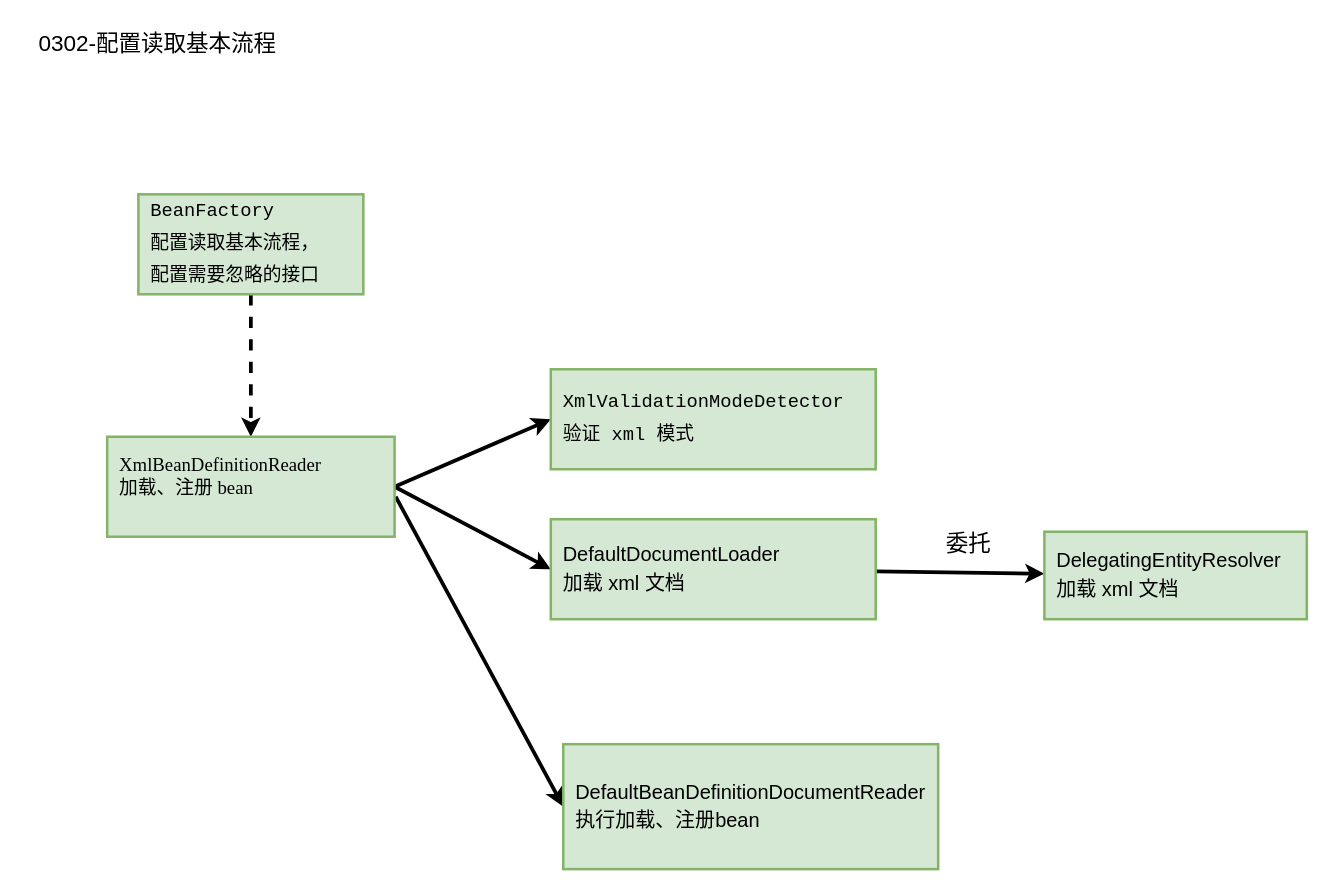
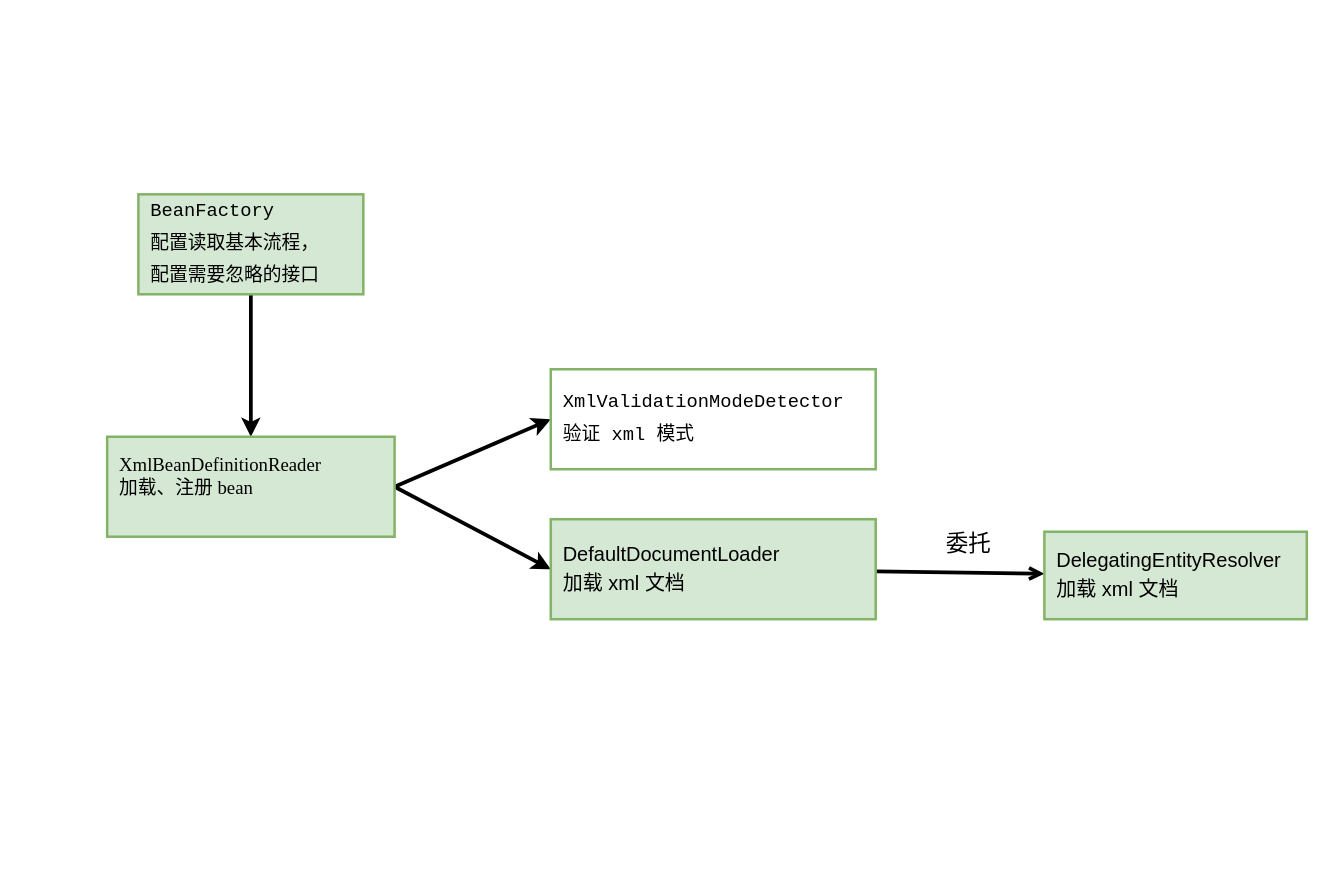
node "0302-配置读取基本流程": removed
edge "BeanFactory 配置读取基本流程， 配置需要忽略的接口" -> "XmlBeanDefinitionReader 加载、注册 bean": style dashed -> solid
node "XmlValidationModeDetector 验证 xml 模式": fillcolor #d5e8d4 -> #ffffff
edge "DefaultDocumentLoader 加载 xml 文档" -> "DelegatingEntityResolver 加载 xml 文档": arrowhead classic -> open
edge "XmlBeanDefinitionReader 加载、注册 bean" -> "DefaultBeanDefinitionDocumentReader 执行加载、注册bean": removed
node "DefaultBeanDefinitionDocumentReader 执行加载、注册bean": removed
